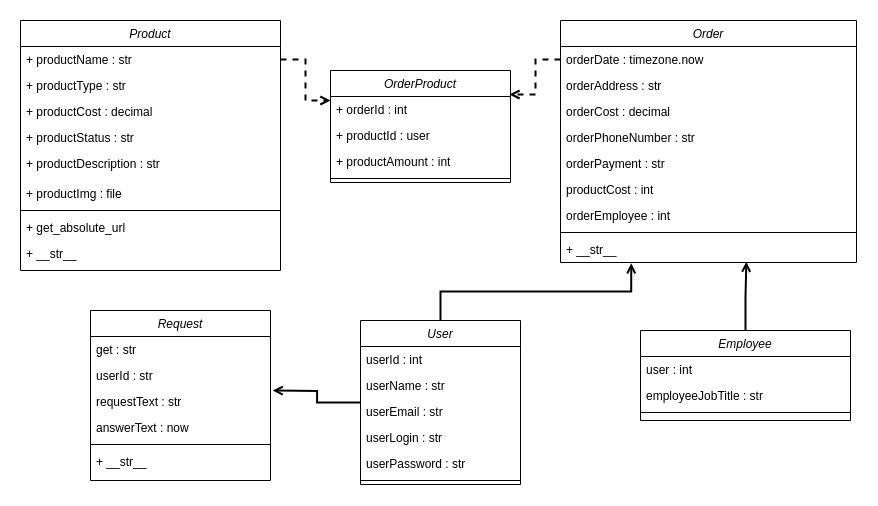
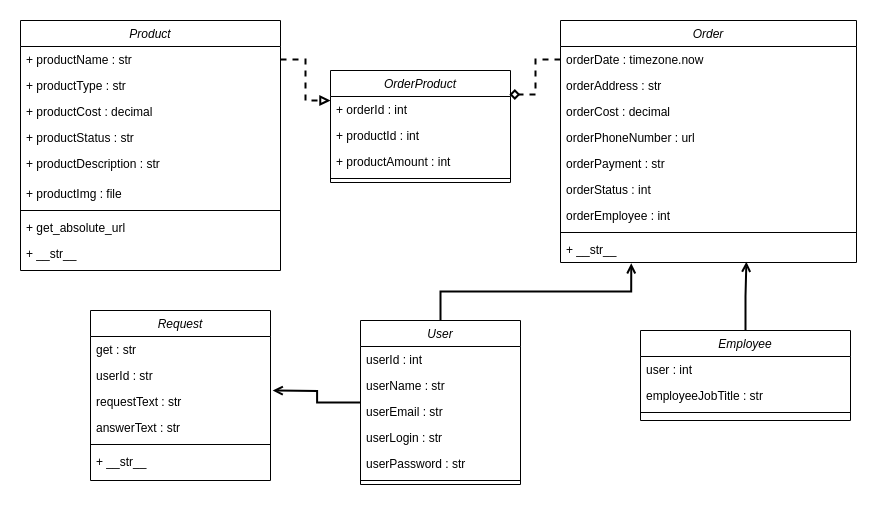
edge "orderDate : timezone.now" -> "+ orderId : int": arrowhead open -> diamond
edge "+ productName : str" -> "+ orderId : int": arrowhead open -> block
node "+ productId : user": label "+ productId : user" -> "+ productId : int"
node "orderPhoneNumber : str": label "orderPhoneNumber : str" -> "orderPhoneNumber : url"
node "productCost : int": label "productCost : int" -> "orderStatus : int"
node "answerText : now": label "answerText : now" -> "answerText : str"
